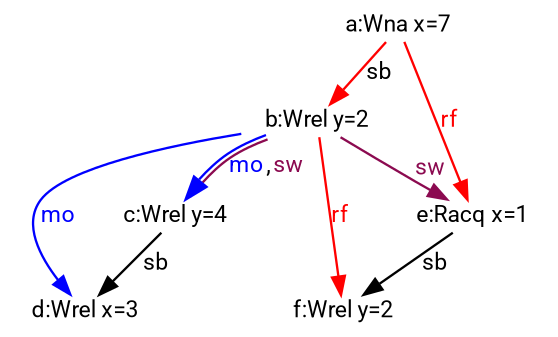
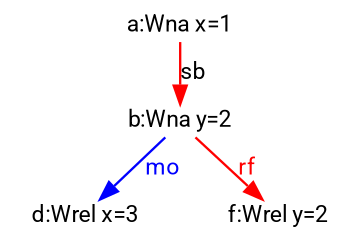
node "a:Wna x=7": label "a:Wna x=7" -> "a:Wna x=1"
node "b:Wrel y=2": label "b:Wrel y=2" -> "b:Wna y=2"
node "c:Wrel y=4": removed
node "e:Racq x=1": removed
